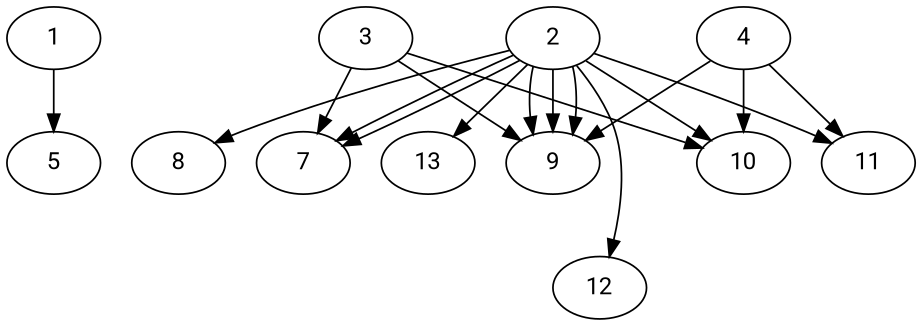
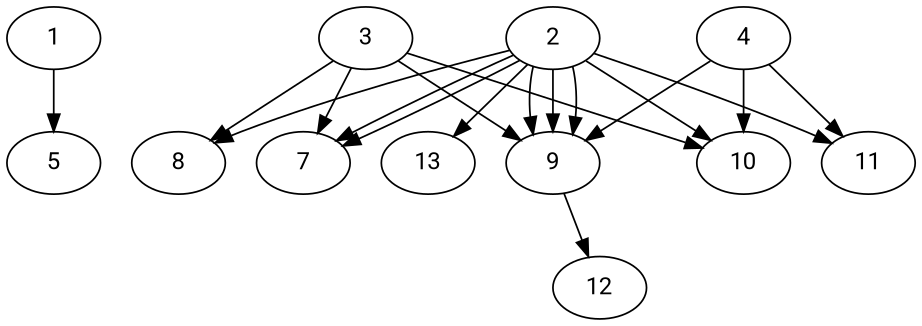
edge "3" -> "8": added
edge "2" -> "12": now "9" -> "12"
